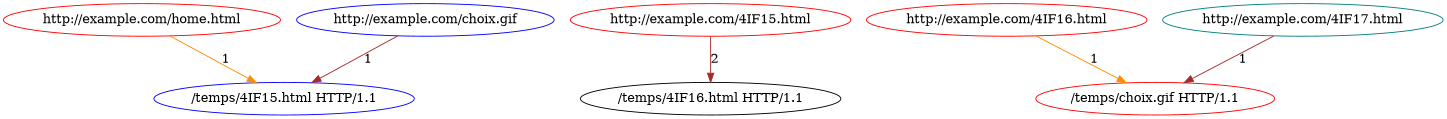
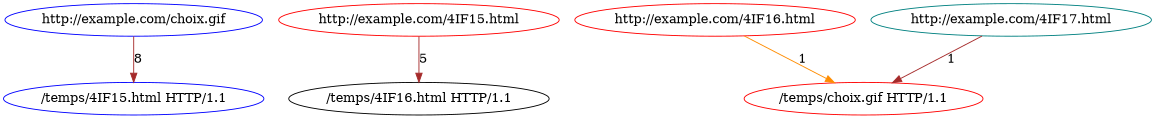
node "http://example.com/home.html": removed
edge "http://example.com/choix.gif" -> "/temps/4IF15.html HTTP/1.1": label "1" -> "8"
edge "http://example.com/4IF15.html" -> "/temps/4IF16.html HTTP/1.1": label "2" -> "5"
